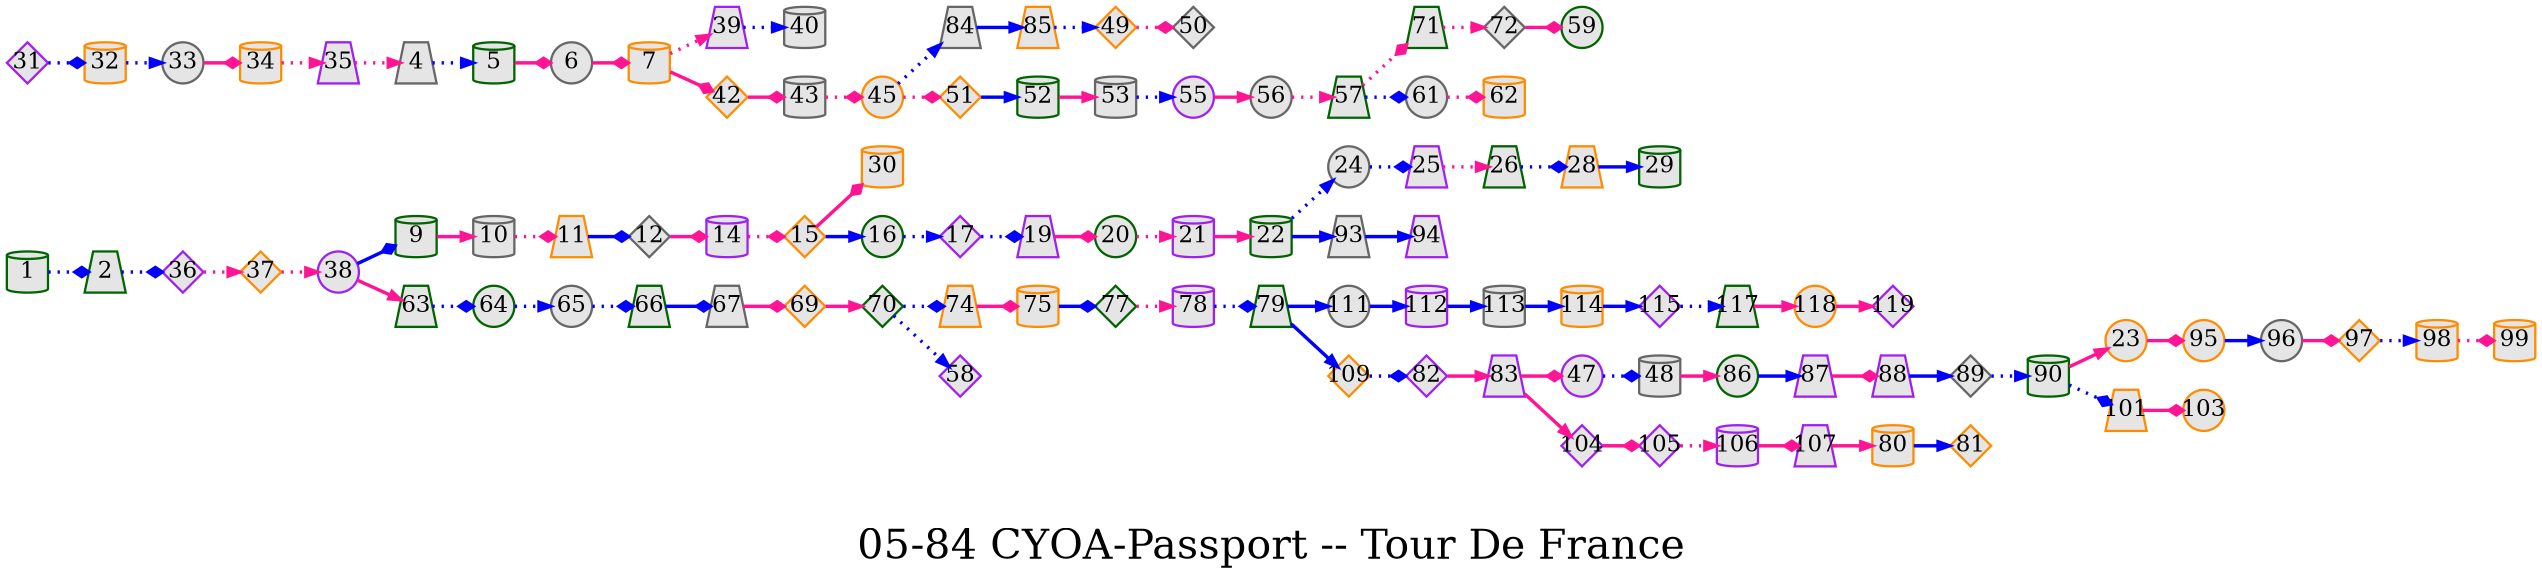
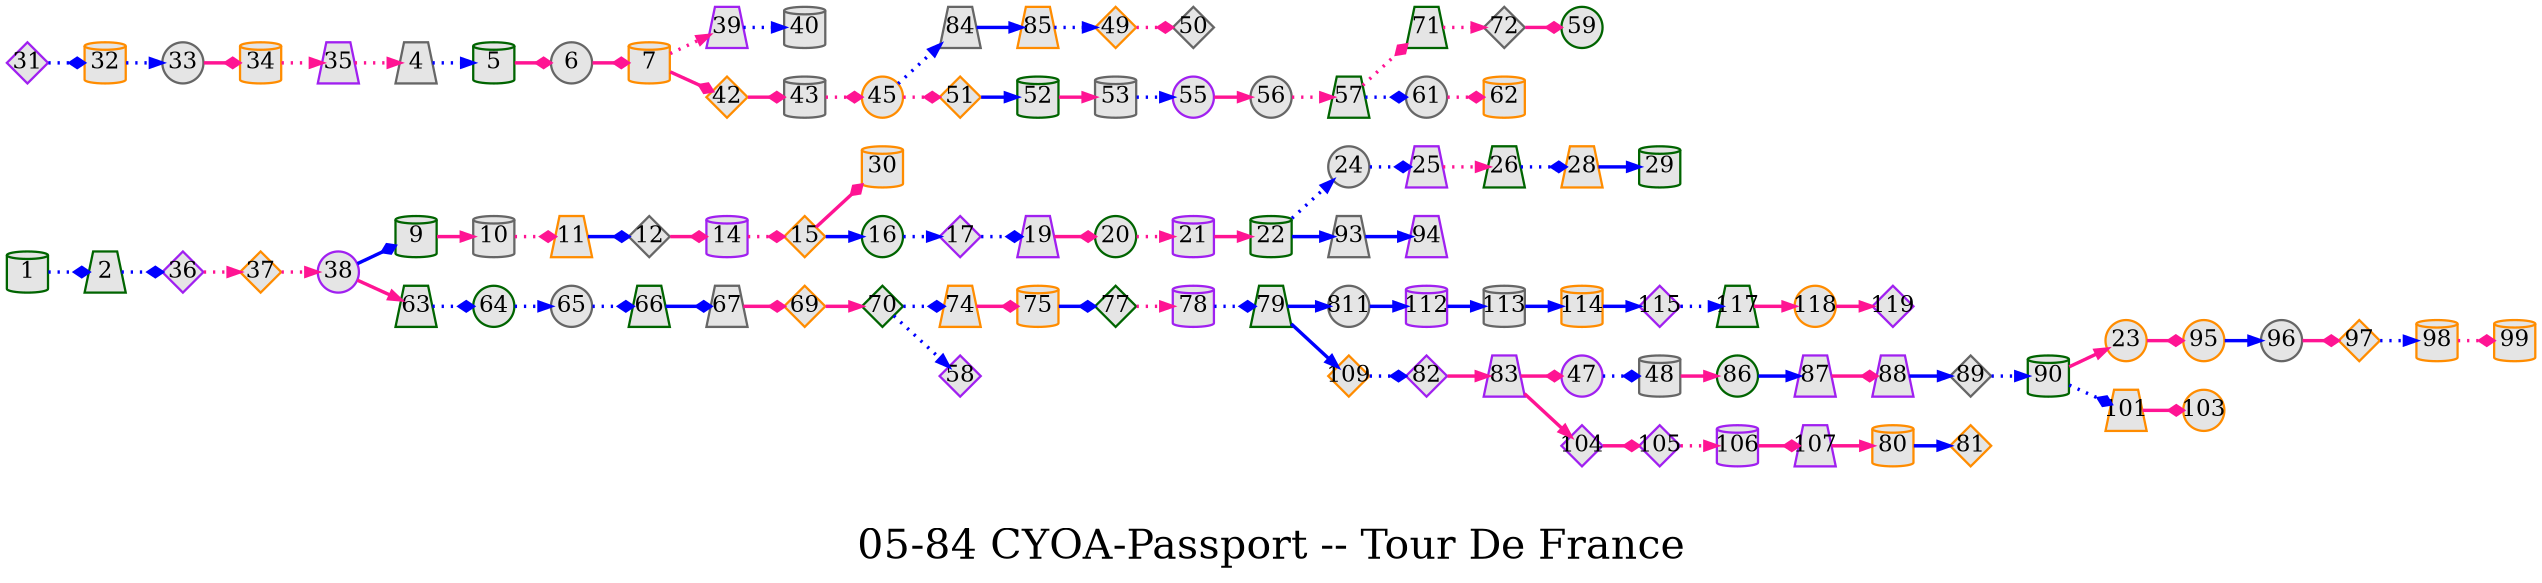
node "111": label "111" -> "811"
